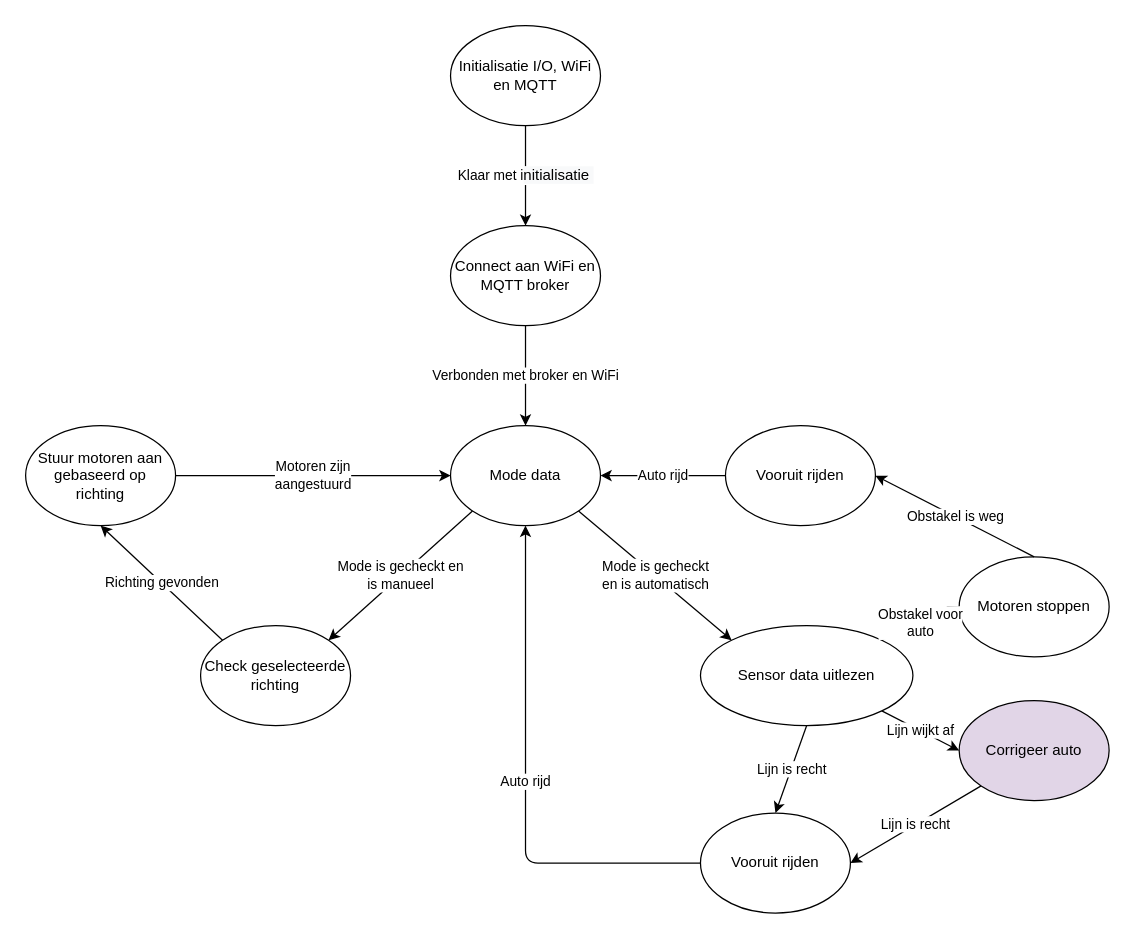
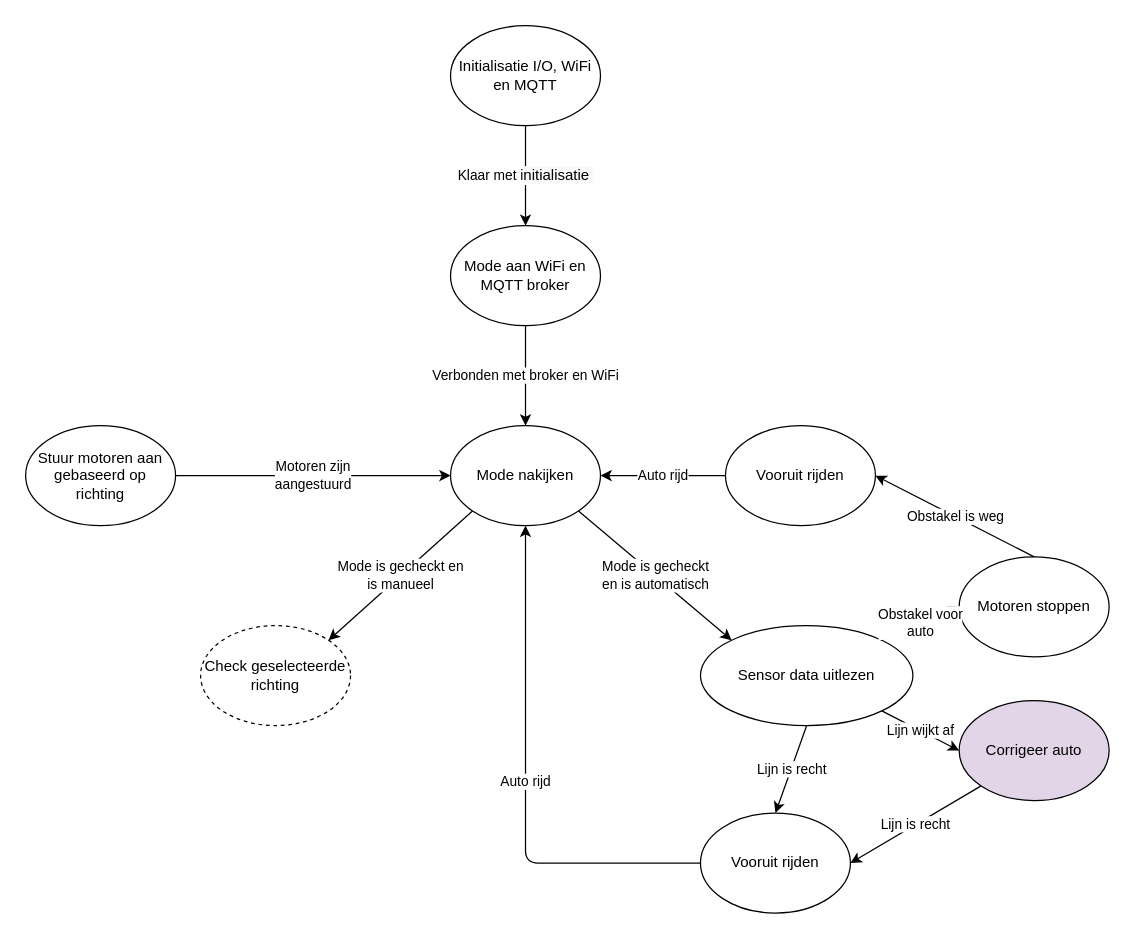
node "Connect aan WiFi en MQTT broker": label "Connect aan WiFi en MQTT broker" -> "Mode aan WiFi en MQTT broker"
node "Mode data": label "Mode data" -> "Mode nakijken"
edge "Check geselecteerde richting" -> "Stuur motoren aan gebaseerd op richting": removed, label "Richting gevonden"
node "Check geselecteerde richting": style solid -> dashed
